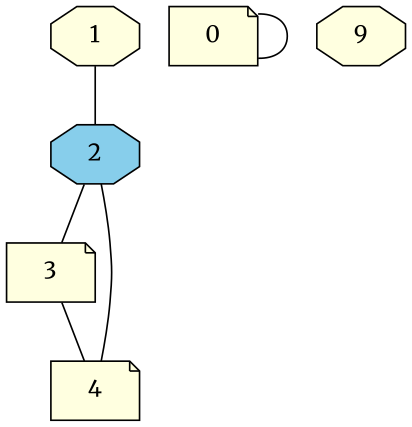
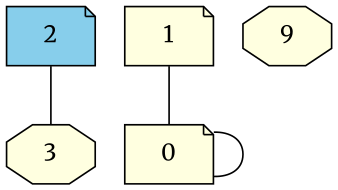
node "1": shape octagon -> note
edge "1" -- "2": now "1" -- "0"
node "2": shape octagon -> note
node "3": shape note -> octagon
node "4": removed
